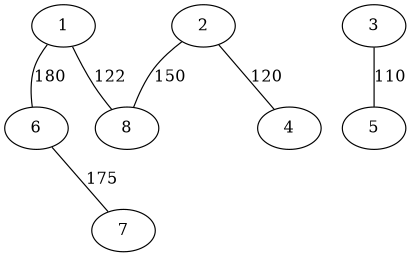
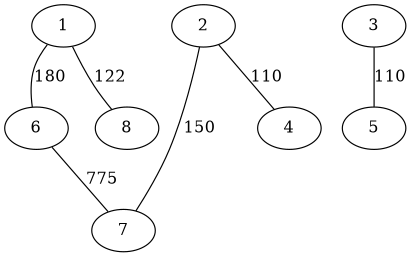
edge "2" -- "8": now "2" -- "7"
edge "2" -- "4": label "120" -> "110"
edge "6" -- "7": label "175" -> "775"
